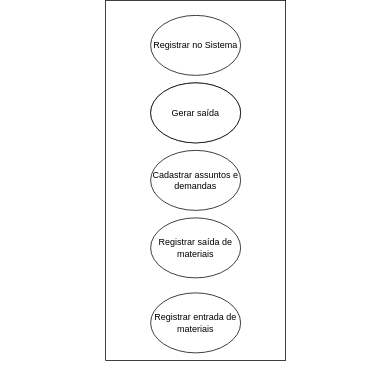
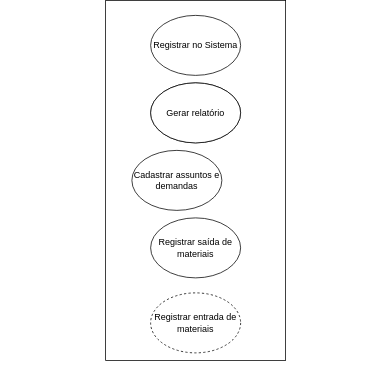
node "Gerar saída": label "Gerar saída" -> "Gerar relatório"
node "Cadastrar assuntos e demandas": moved (195, 180) -> (177, 180)
node "Registrar entrada de materiais": style solid -> dashed
